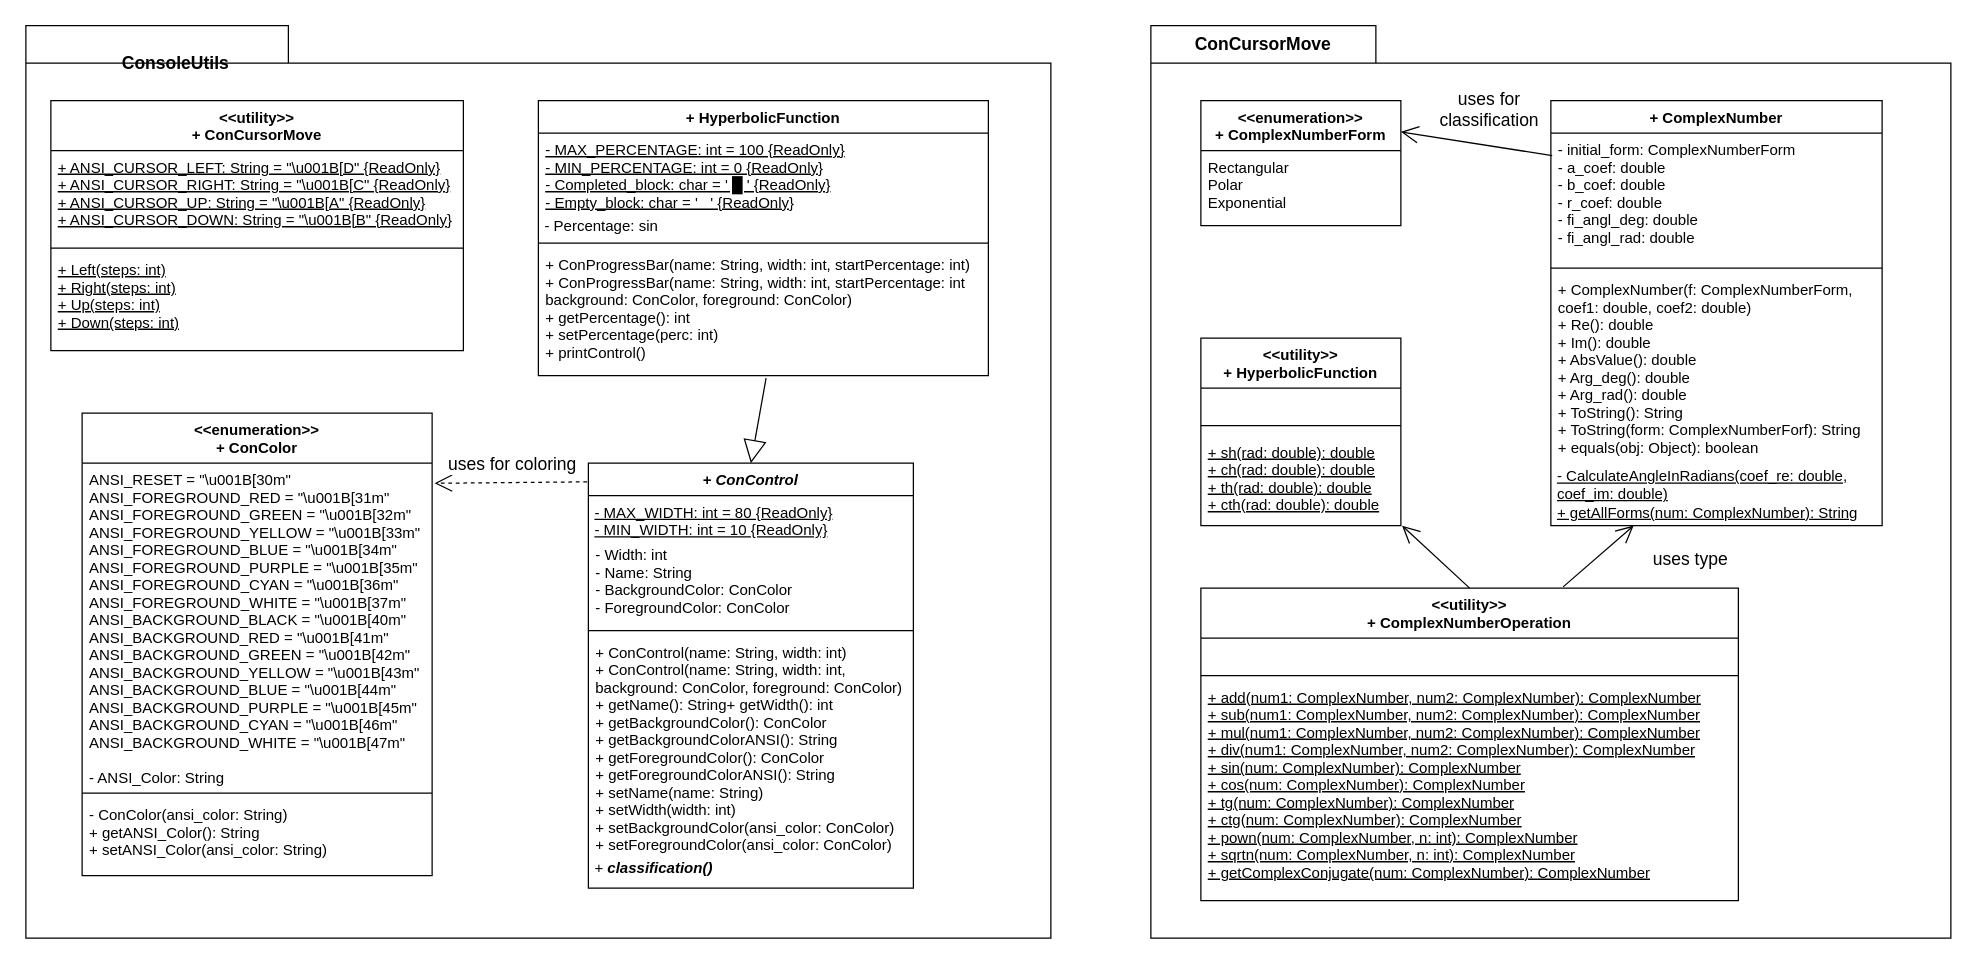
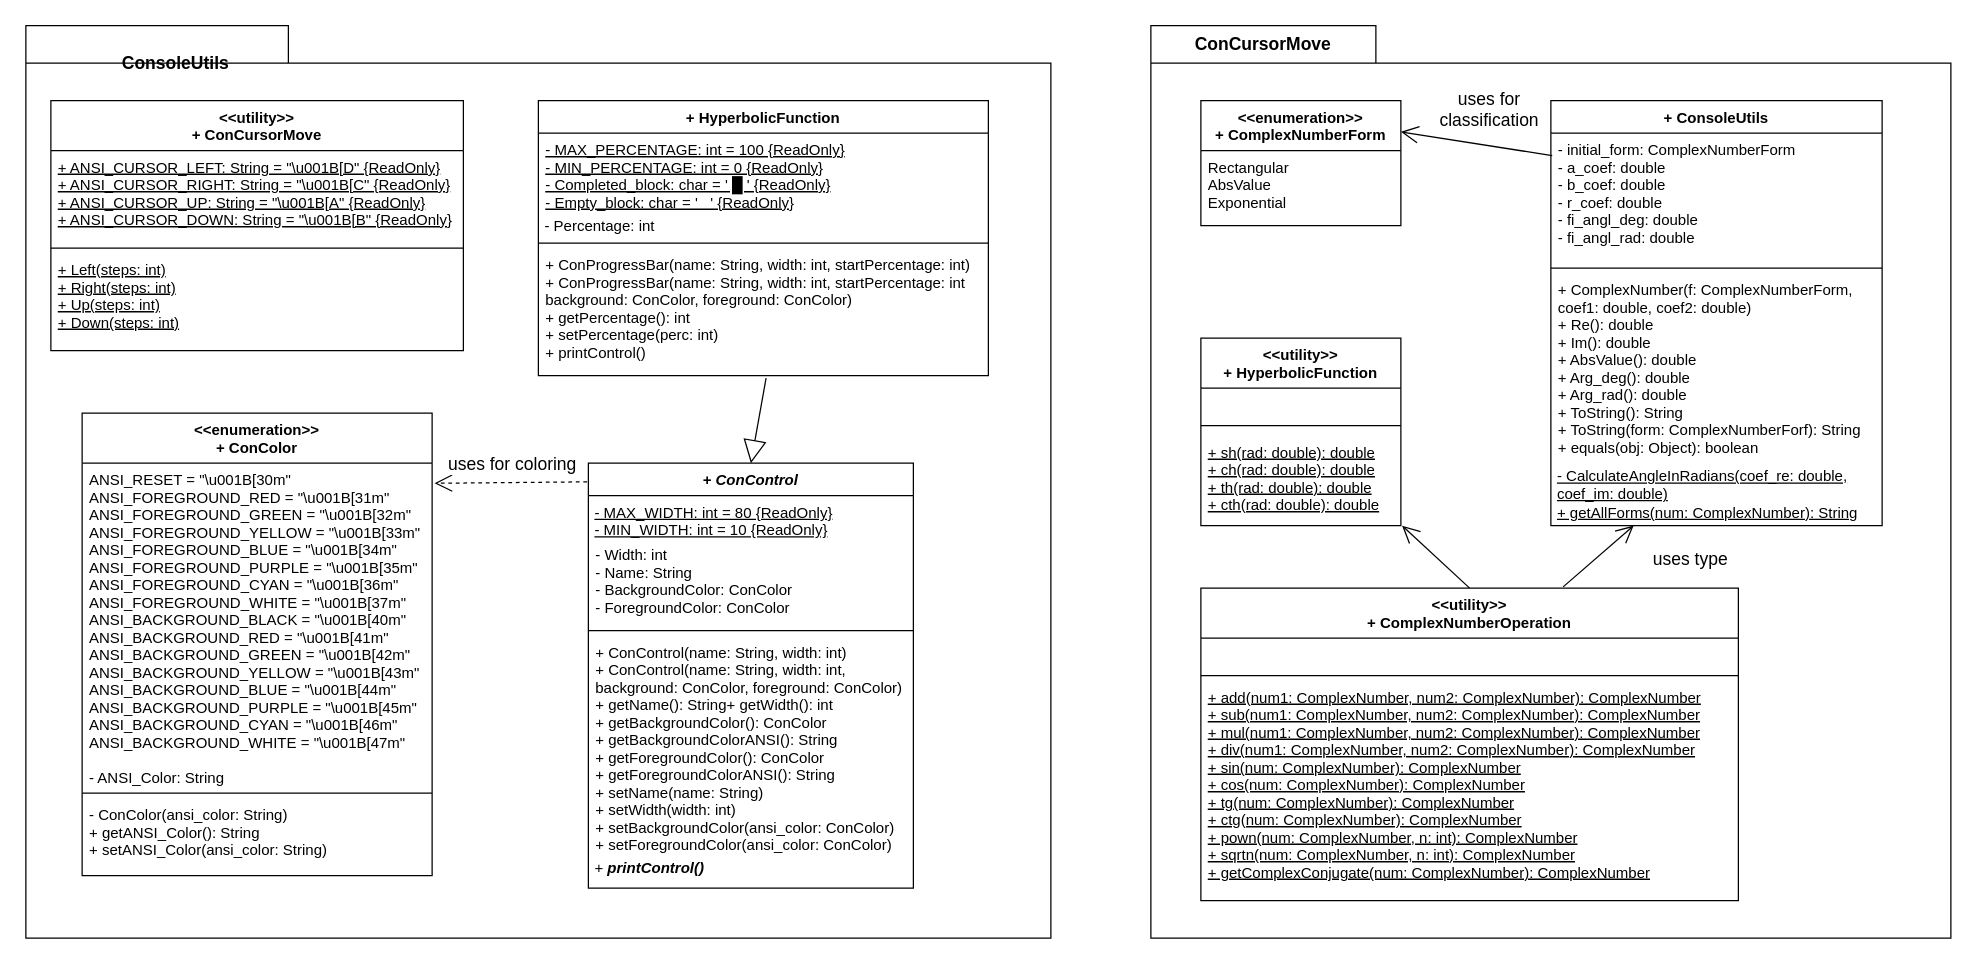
node "+ ComplexNumber": label "+ ComplexNumber" -> "+ ConsoleUtils"
node "Rectangular Polar Exponential": label "Rectangular Polar Exponential" -> "Rectangular AbsValue Exponential"
node "- Percentage: sin": label "- Percentage: sin" -> "- Percentage: int"
node "+ classification()": label "+ classification()" -> "+ printControl()"
